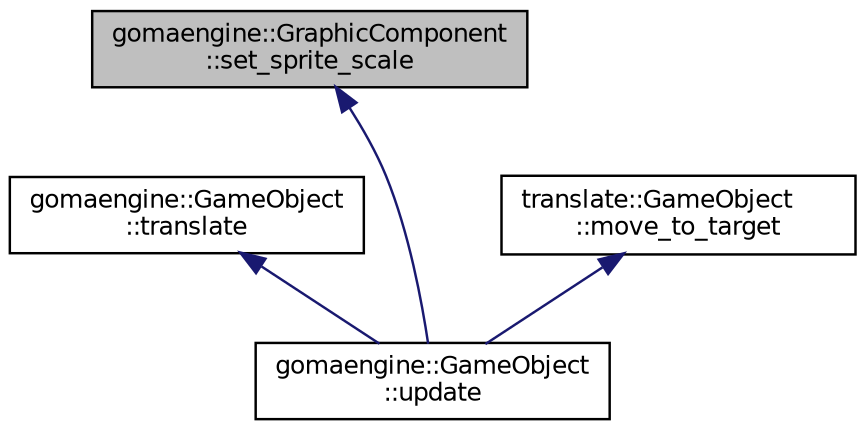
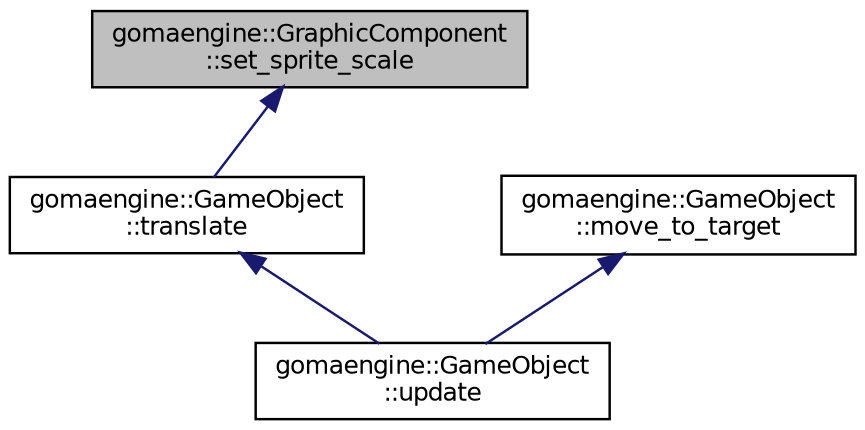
node "translate::GameObject ::move_to_target": label "translate::GameObject ::move_to_target" -> "gomaengine::GameObject ::move_to_target"
edge "gomaengine::GameObject ::update" -> "gomaengine::GraphicComponent ::set_sprite_scale": now "gomaengine::GameObject ::translate" -> "gomaengine::GraphicComponent ::set_sprite_scale"
